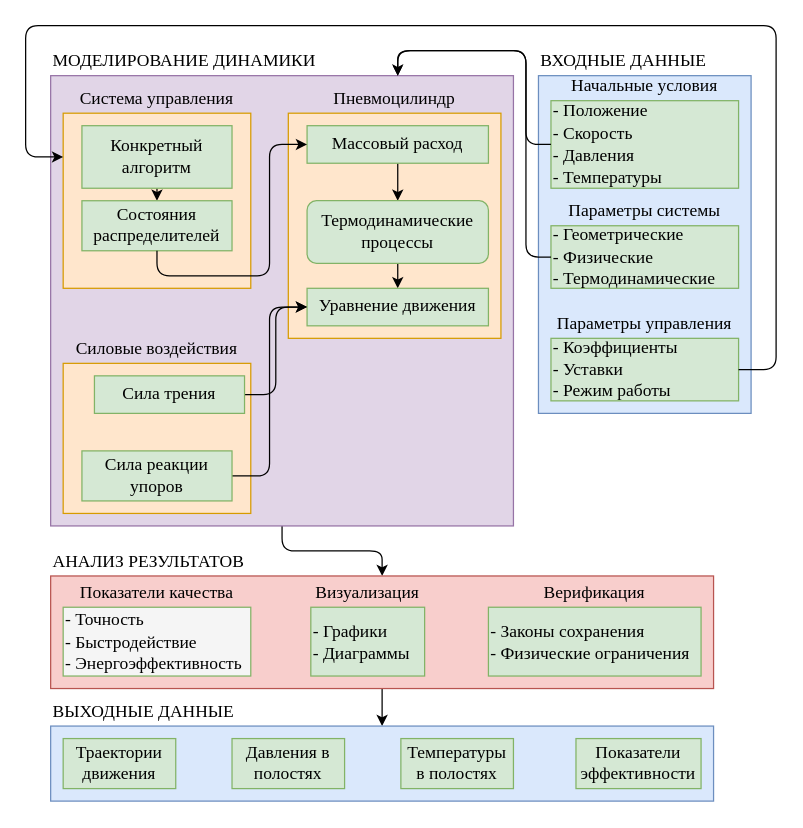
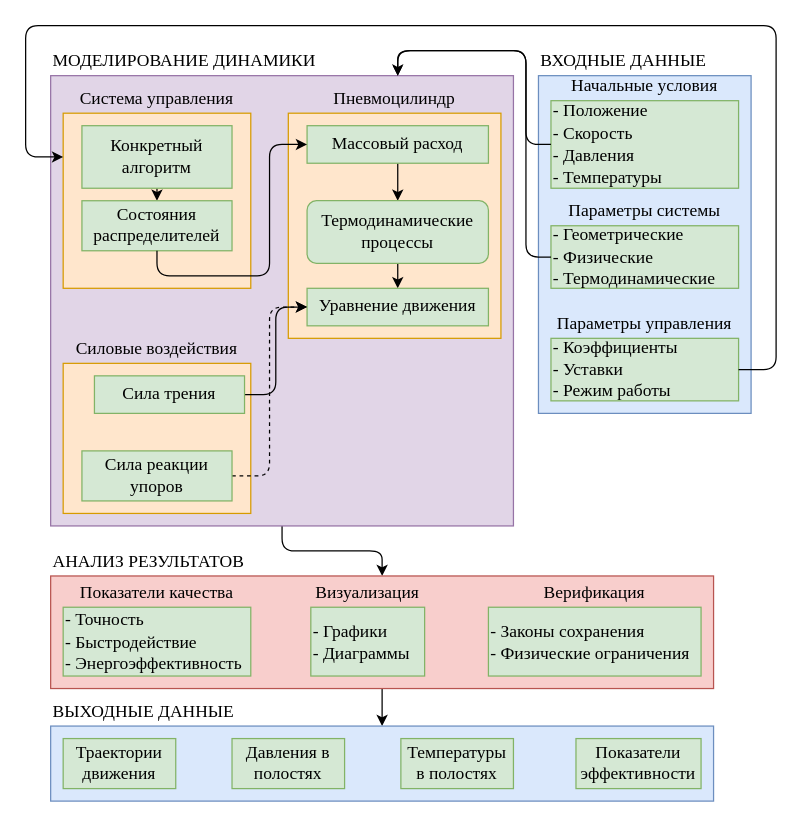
edge "Сила реакции упоров" -> "Уравнение движения": style solid -> dashed
node "Показатели качества": fillcolor #f5f5f5 -> #d5e8d4
